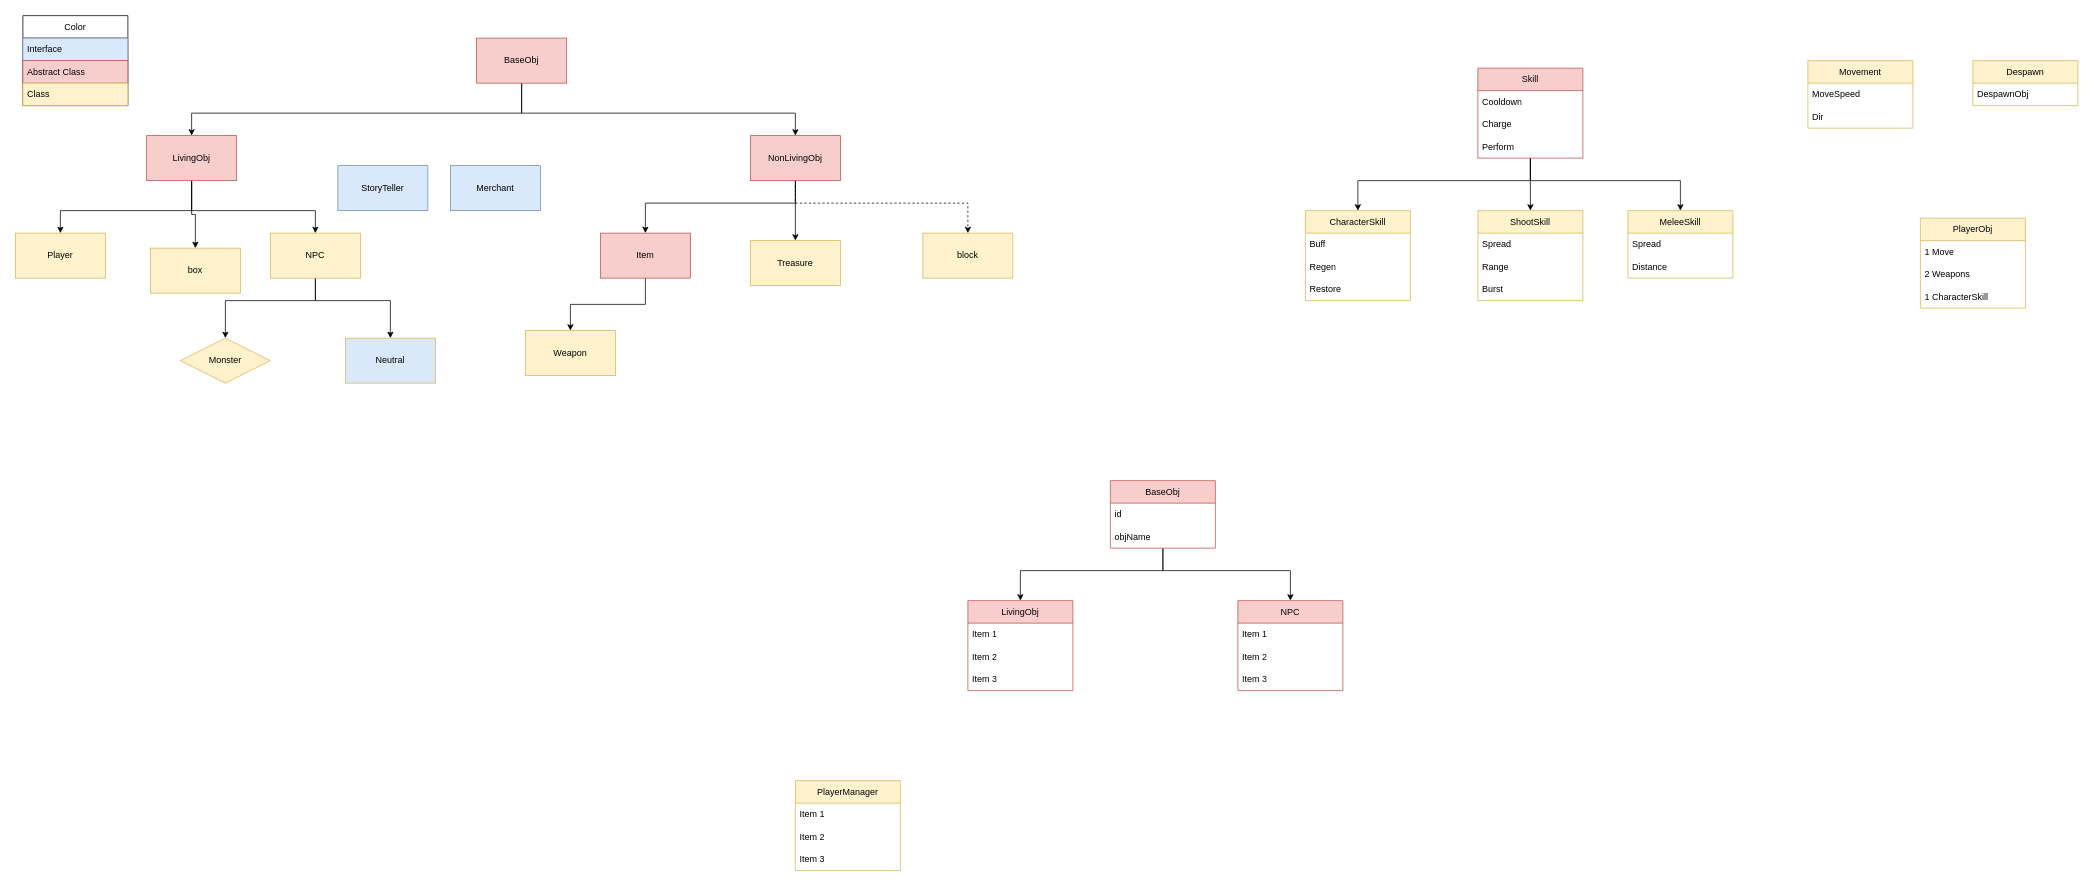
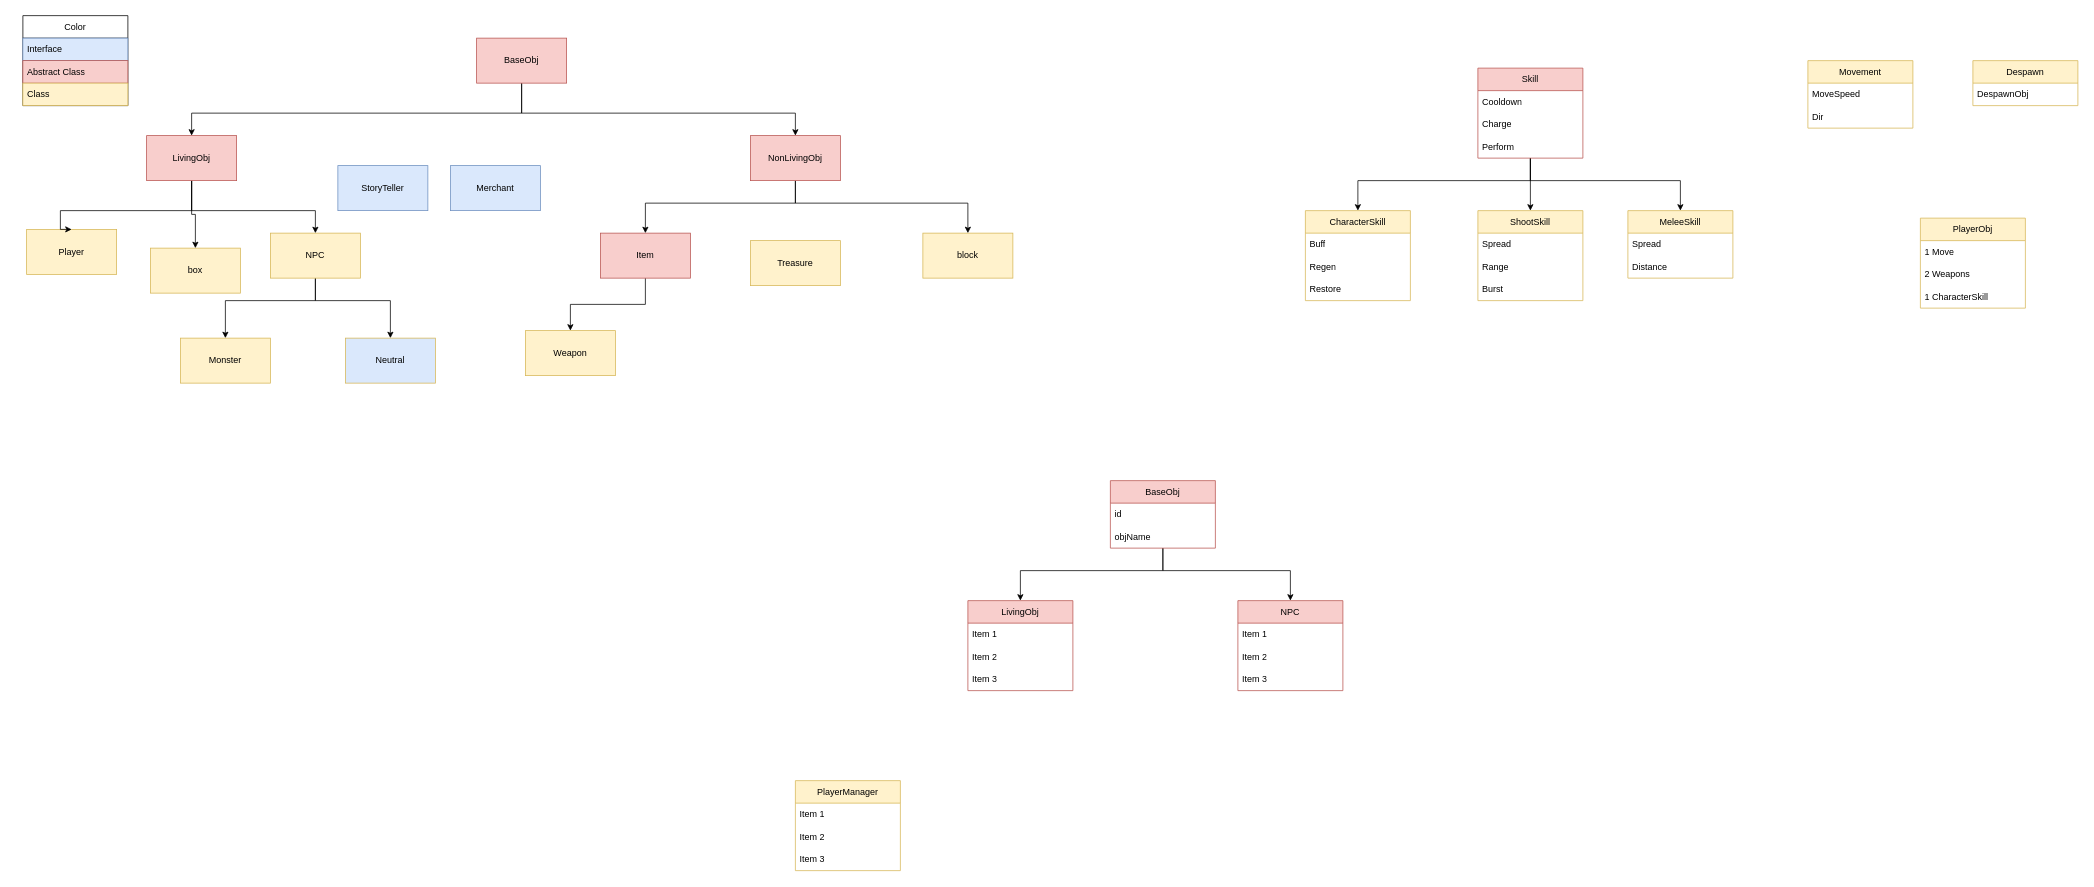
edge "NonLivingObj" -> "block": style dashed -> solid
edge "NonLivingObj" -> "Treasure": removed
node "Player": moved (60, 255) -> (72, 252)
node "Monster": shape diamond -> rectangle
